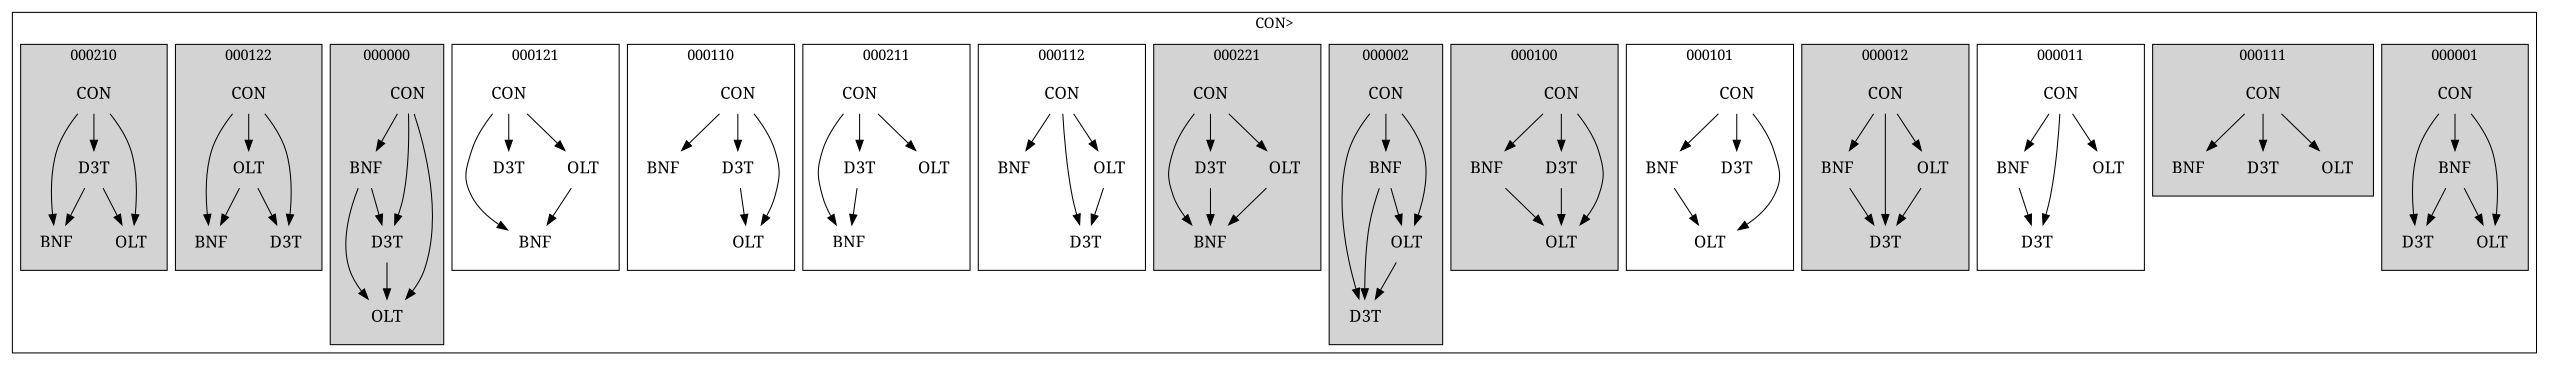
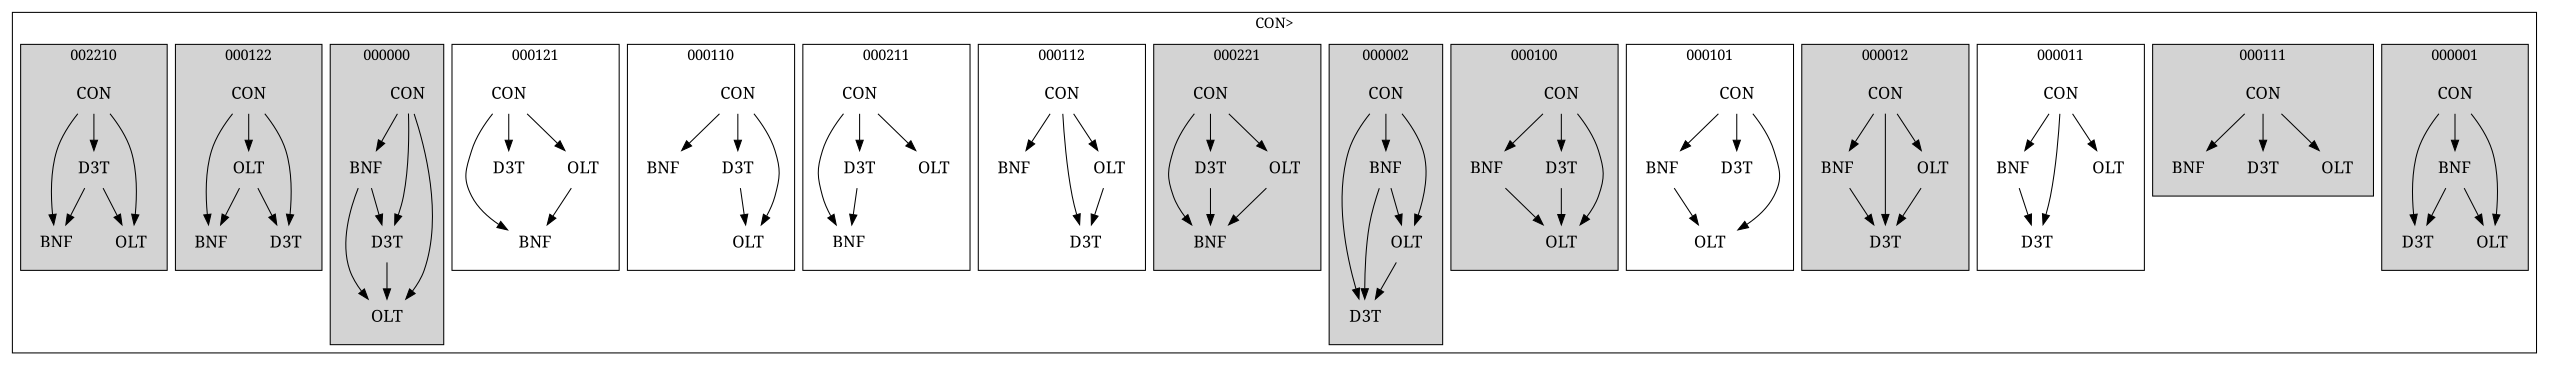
cluster "000210": label "000210" -> "002210"
